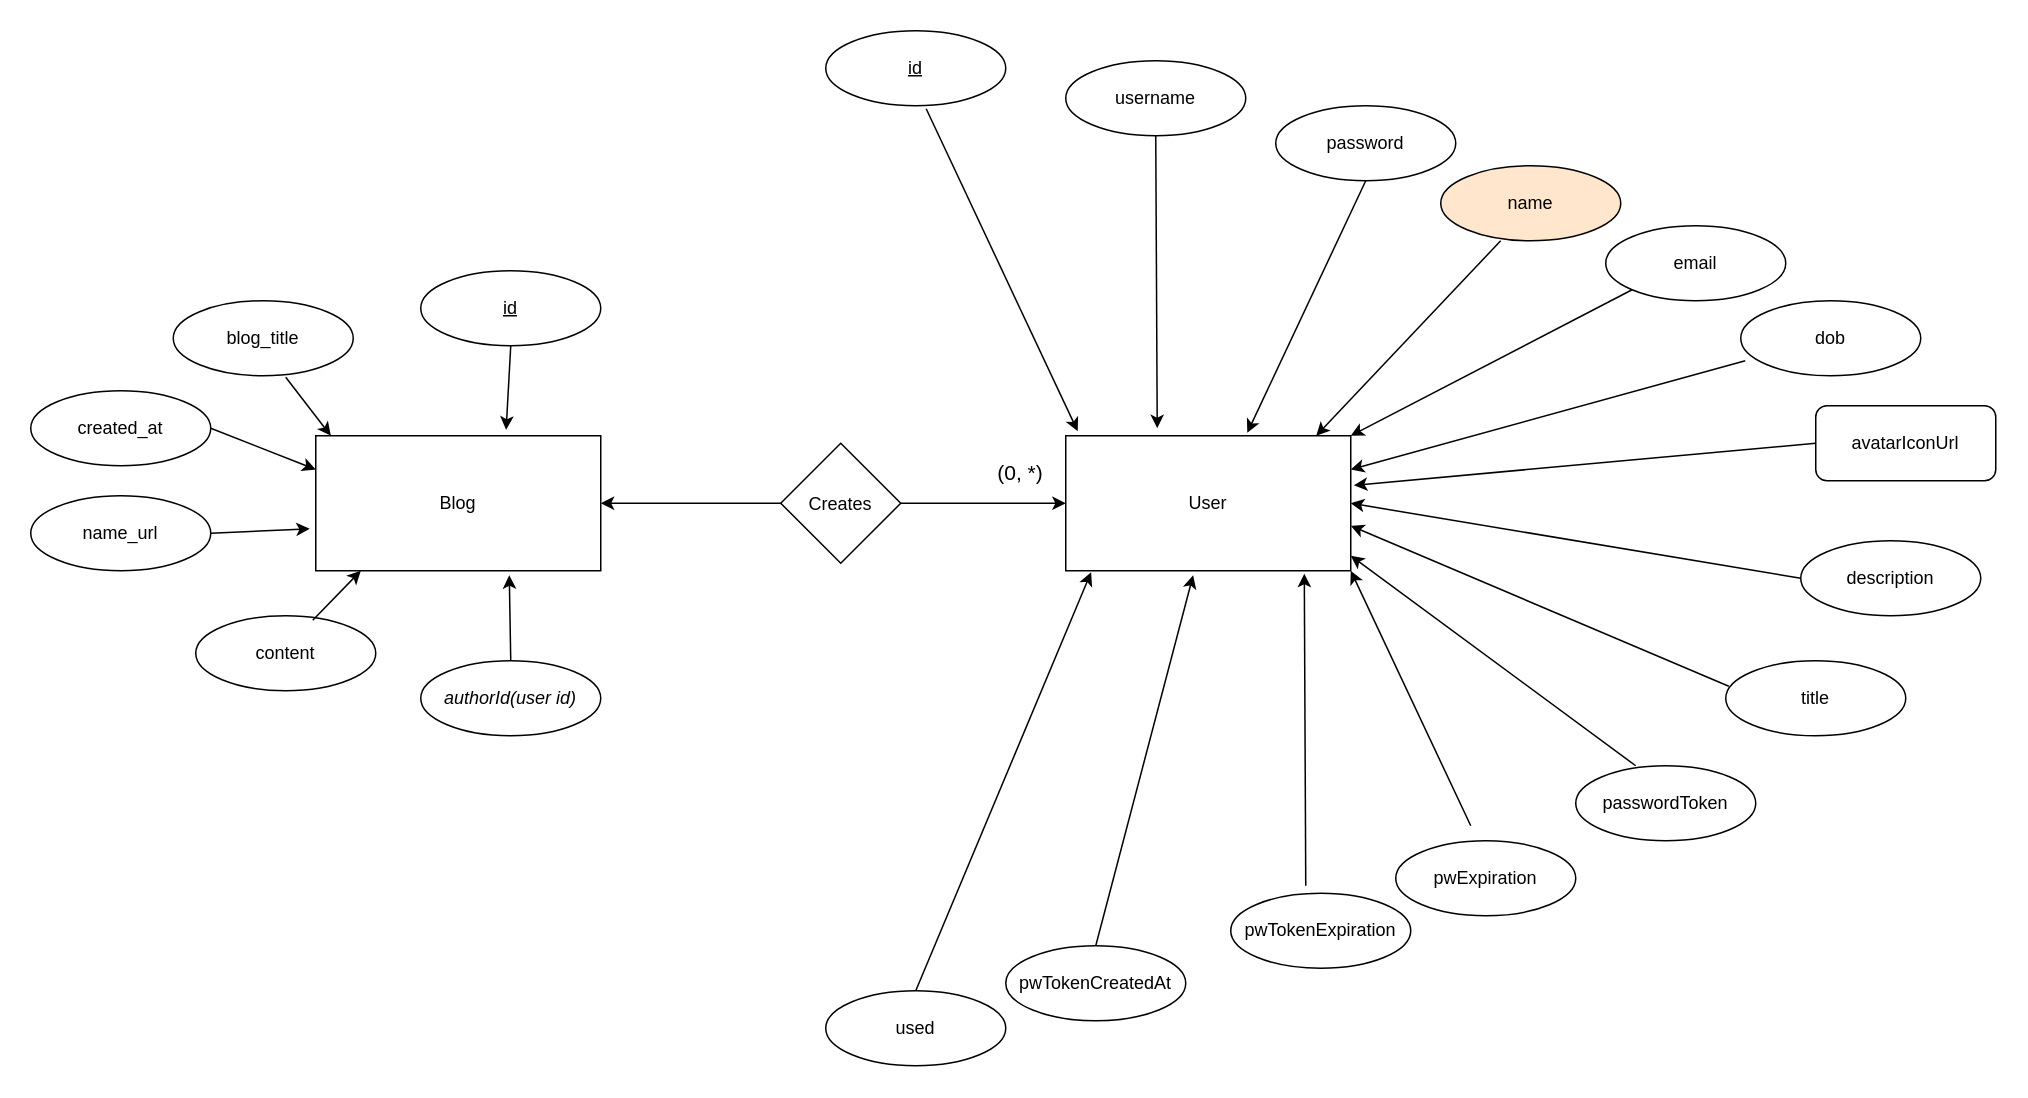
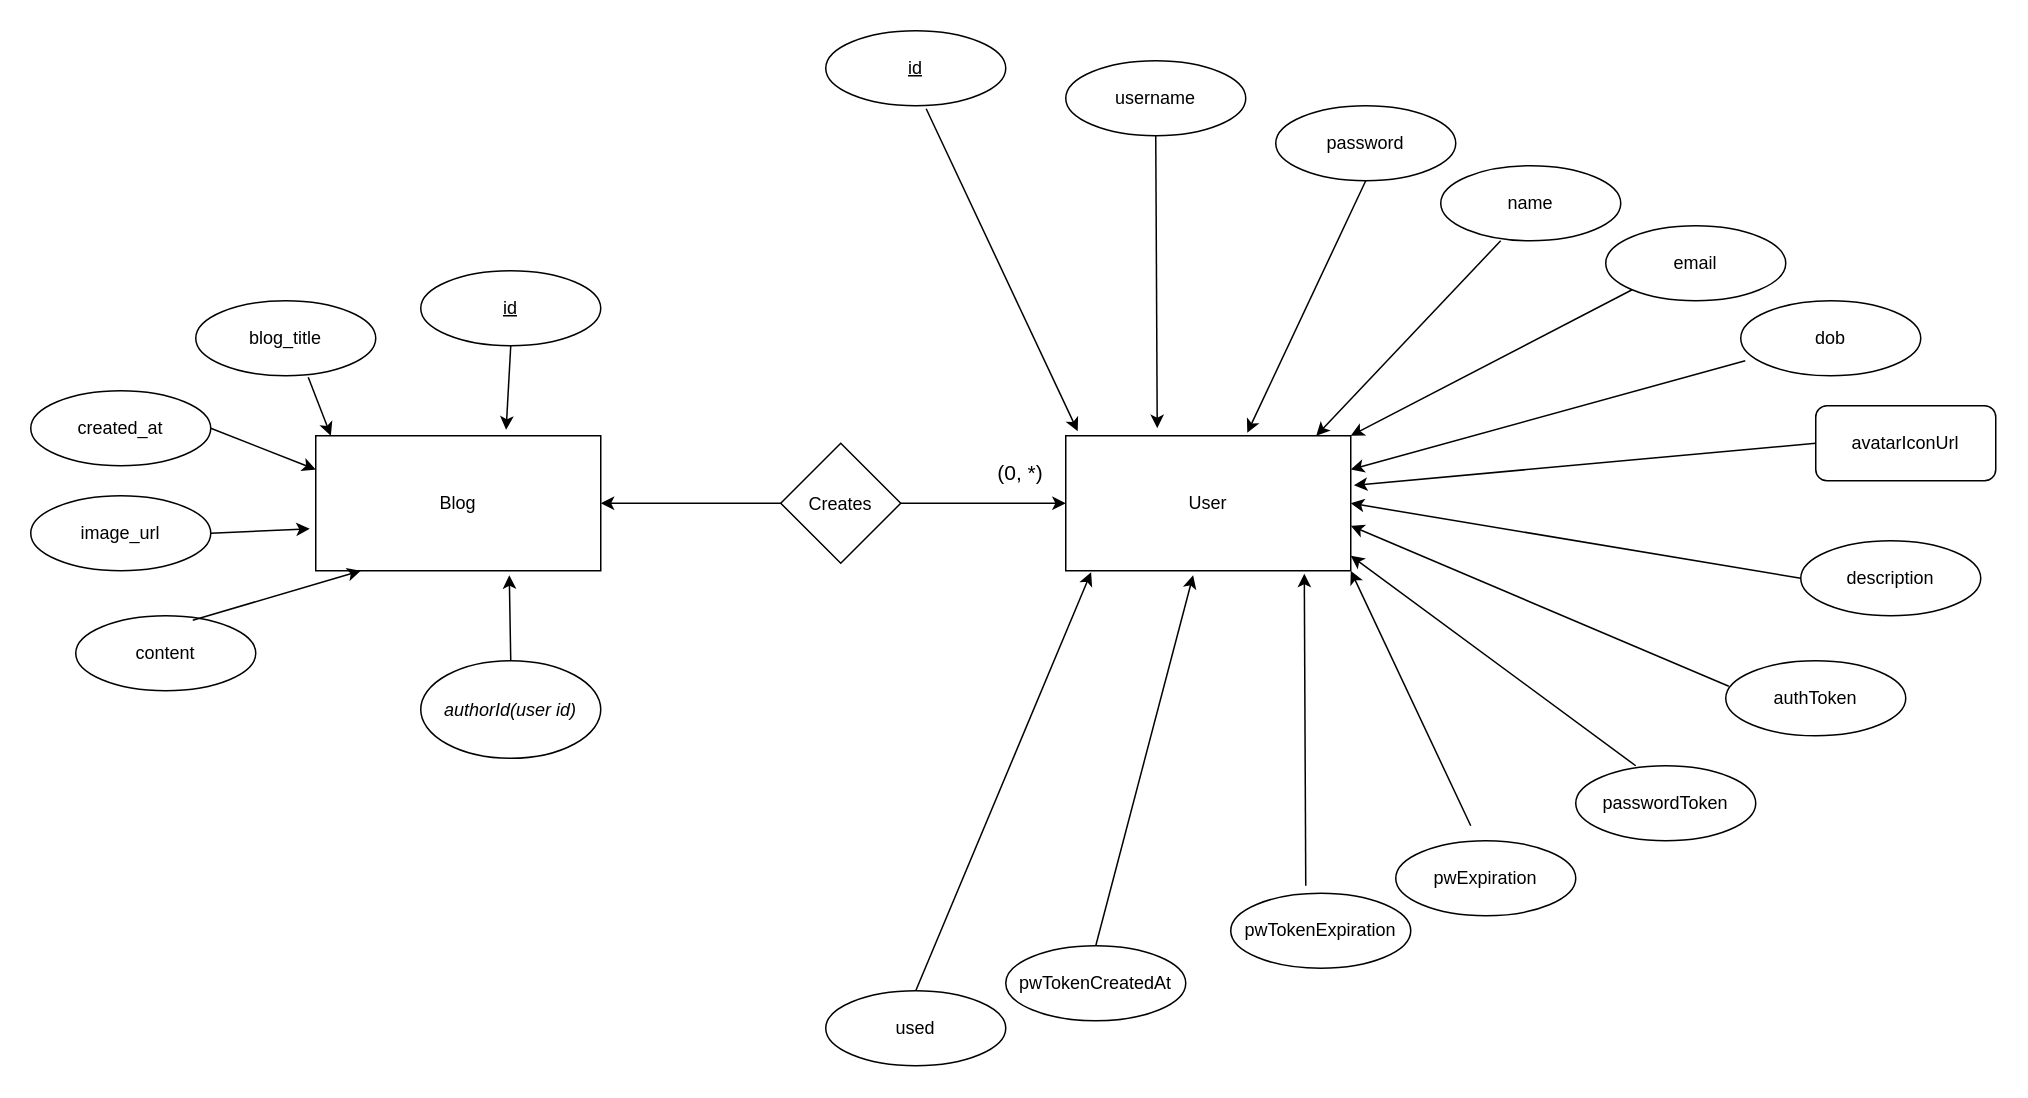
node "name": fillcolor #ffe6cc -> #ffffff
node "blog_title": moved (263, 338) -> (286, 338)
node "name_url": label "name_url" -> "image_url"
node "content": moved (286, 653) -> (166, 653)
node "authorId(user id)": size 180x75 -> 180x98
node "title": label "title" -> "authToken"
